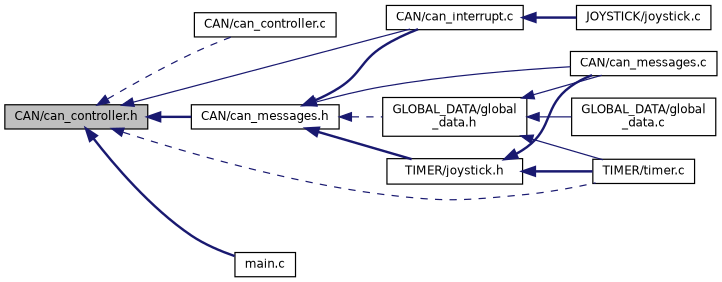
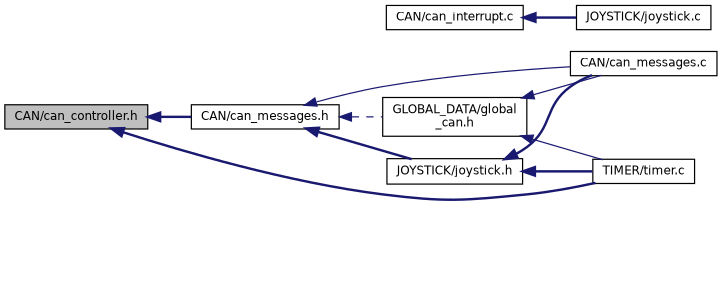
node "CAN/can_controller.c": removed
edge "CAN/can_interrupt.c" -> "CAN/can_messages.h": removed
edge "CAN/can_interrupt.c" -> "CAN/can_controller.h": removed
node "GLOBAL_DATA/global _data.h": label "GLOBAL_DATA/global _data.h" -> "GLOBAL_DATA/global _can.h"
node "GLOBAL_DATA/global _data.c": removed
node "TIMER/joystick.h": label "TIMER/joystick.h" -> "JOYSTICK/joystick.h"
edge "TIMER/timer.c" -> "CAN/can_controller.h": style dashed -> bold
node "main.c": removed
